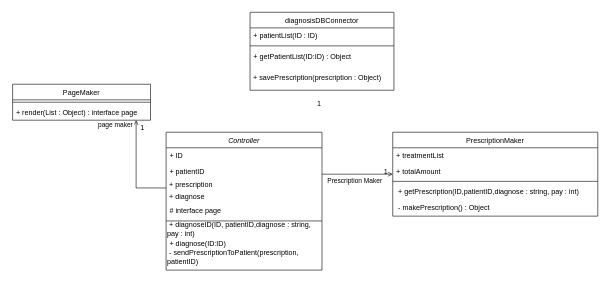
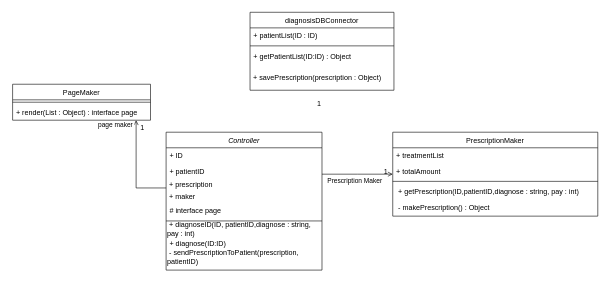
node "+ diagnose": label "+ diagnose" -> "+ maker"
